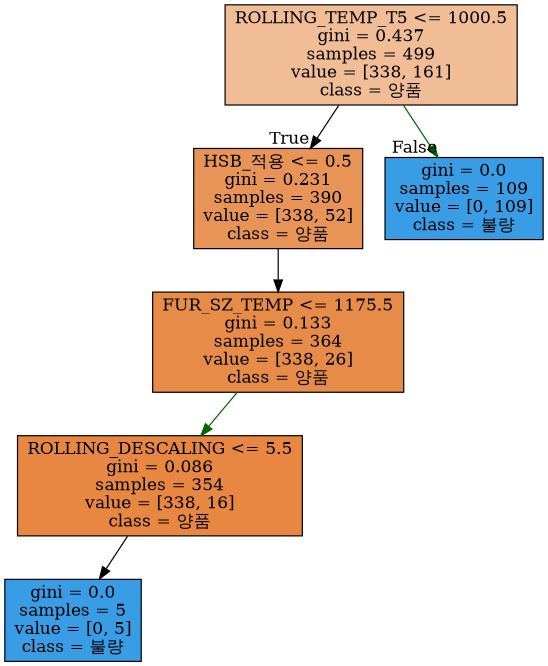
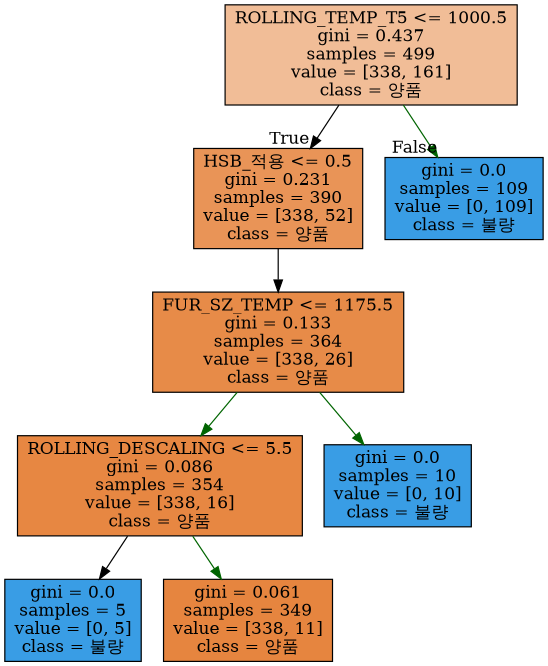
node "gini = 0.0 samples = 10 value = [0, 10] class = 불량": added
node "gini = 0.061 samples = 349 value = [338, 11] class = 양품": added
